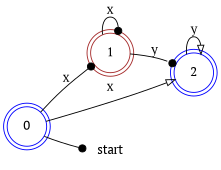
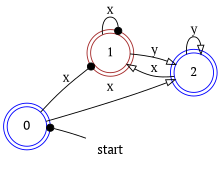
edge "1" -> "2": arrowhead dot -> onormal
edge "2" -> "1": added, label "x"
edge "0" -> "start": reversed
